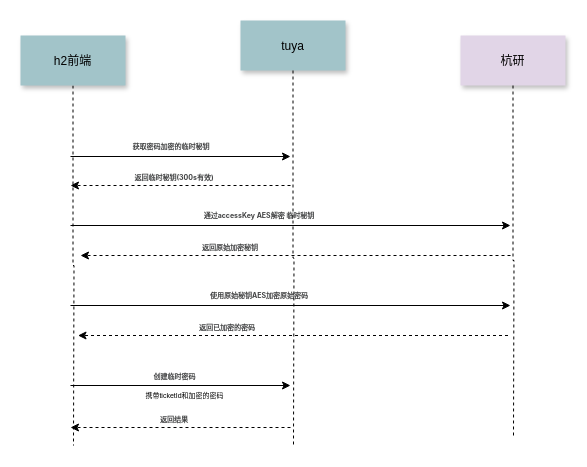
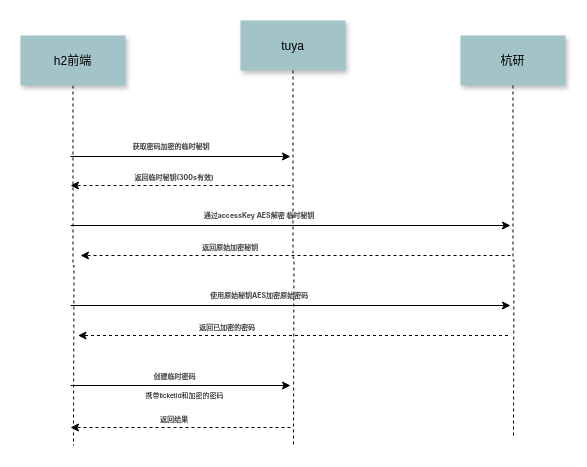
node "杭研": fillcolor #e1d5e7 -> #a2c4c9
